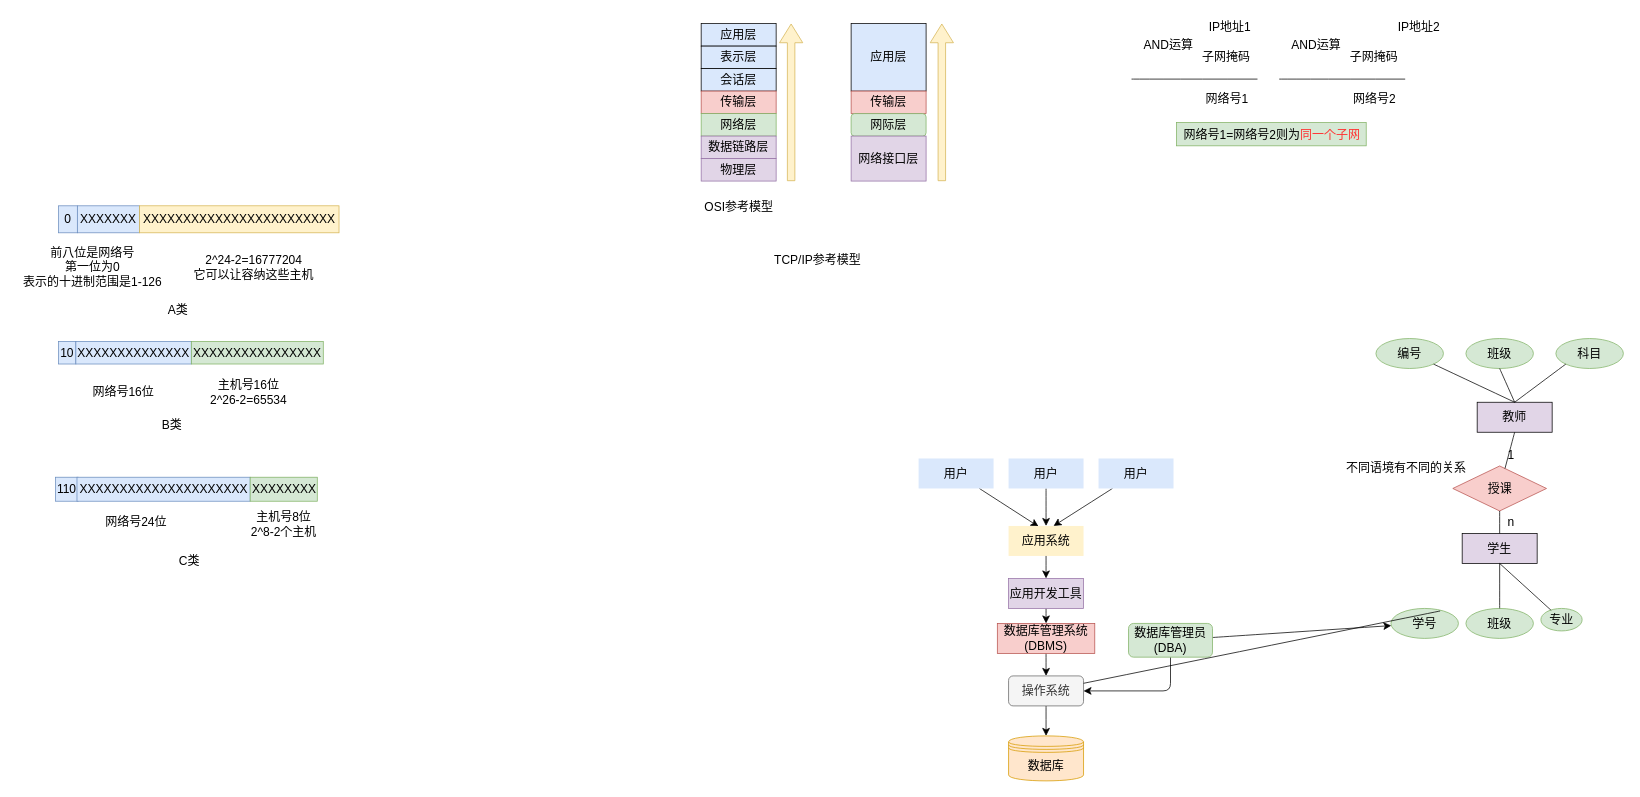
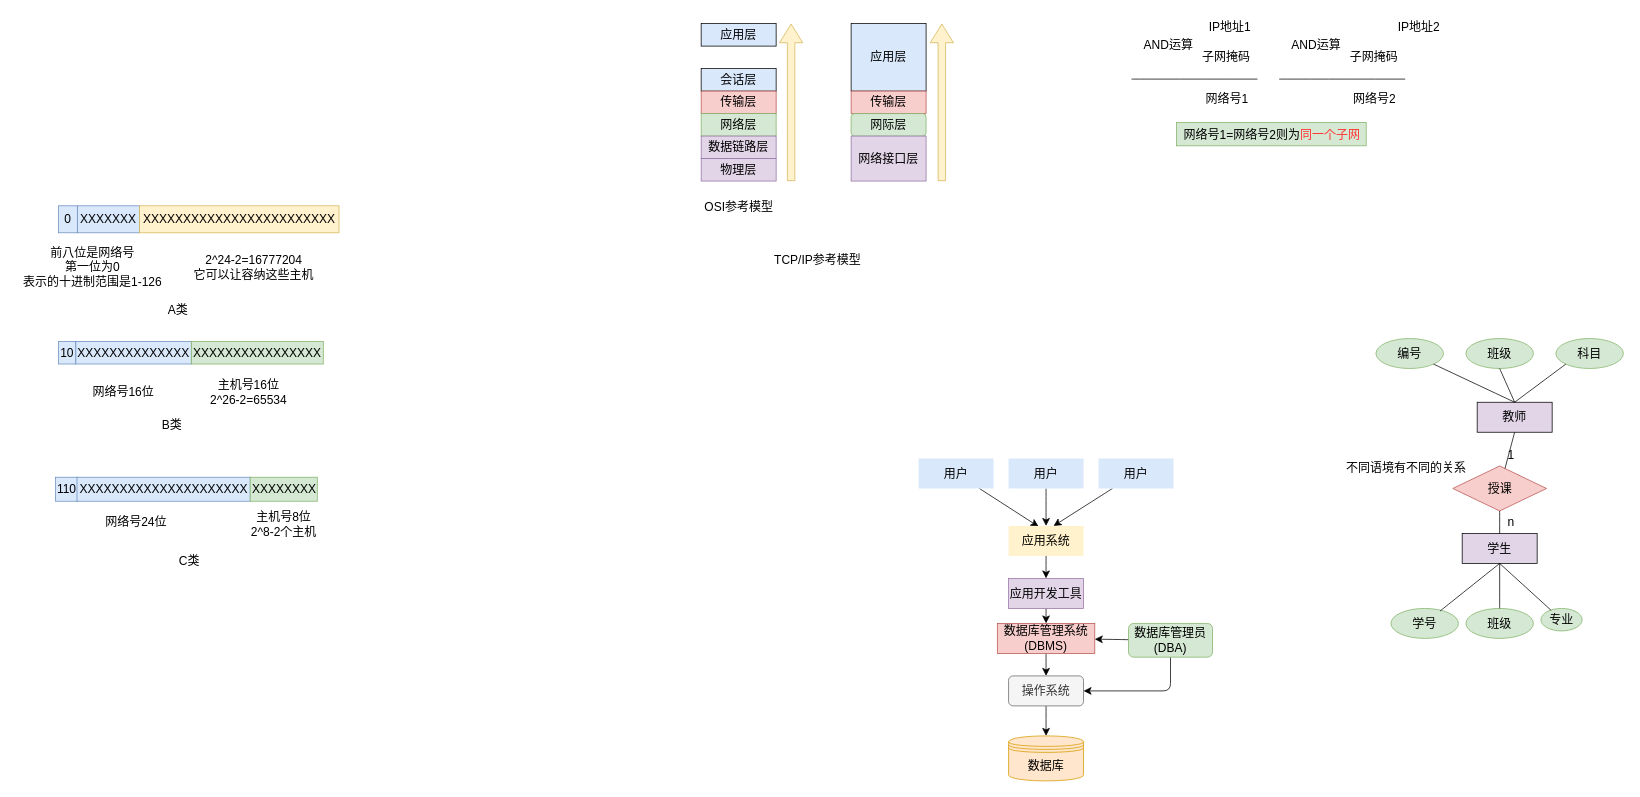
node "表示层": removed
edge "数据库管理员 (DBA)" -> "学号": now "数据库管理员 (DBA)" -> "数据库管理系统 (DBMS)"
edge "学号" -- "操作系统": now "学号" -- "学生"
